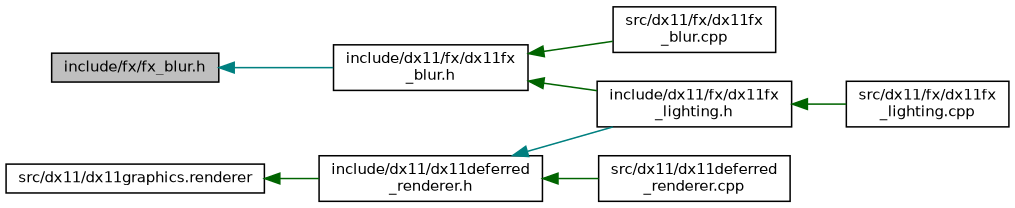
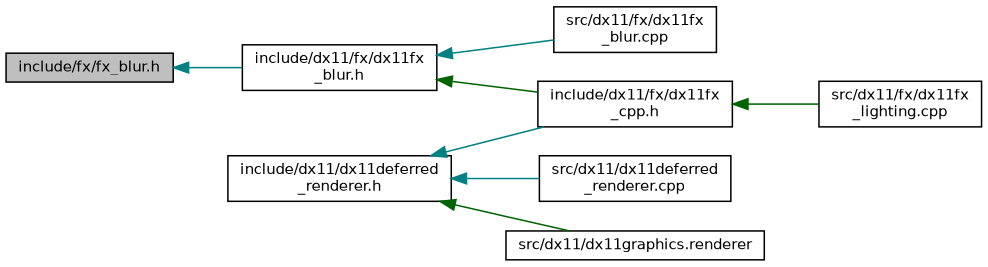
edge "src/dx11/fx/dx11fx _blur.cpp" -> "include/dx11/fx/dx11fx _blur.h": color darkgreen -> teal
node "include/dx11/fx/dx11fx _lighting.h": label "include/dx11/fx/dx11fx _lighting.h" -> "include/dx11/fx/dx11fx _cpp.h"
edge "include/dx11/dx11deferred _renderer.h" -> "src/dx11/dx11graphics.renderer": reversed
edge "src/dx11/dx11deferred _renderer.cpp" -> "include/dx11/dx11deferred _renderer.h": color darkgreen -> teal
